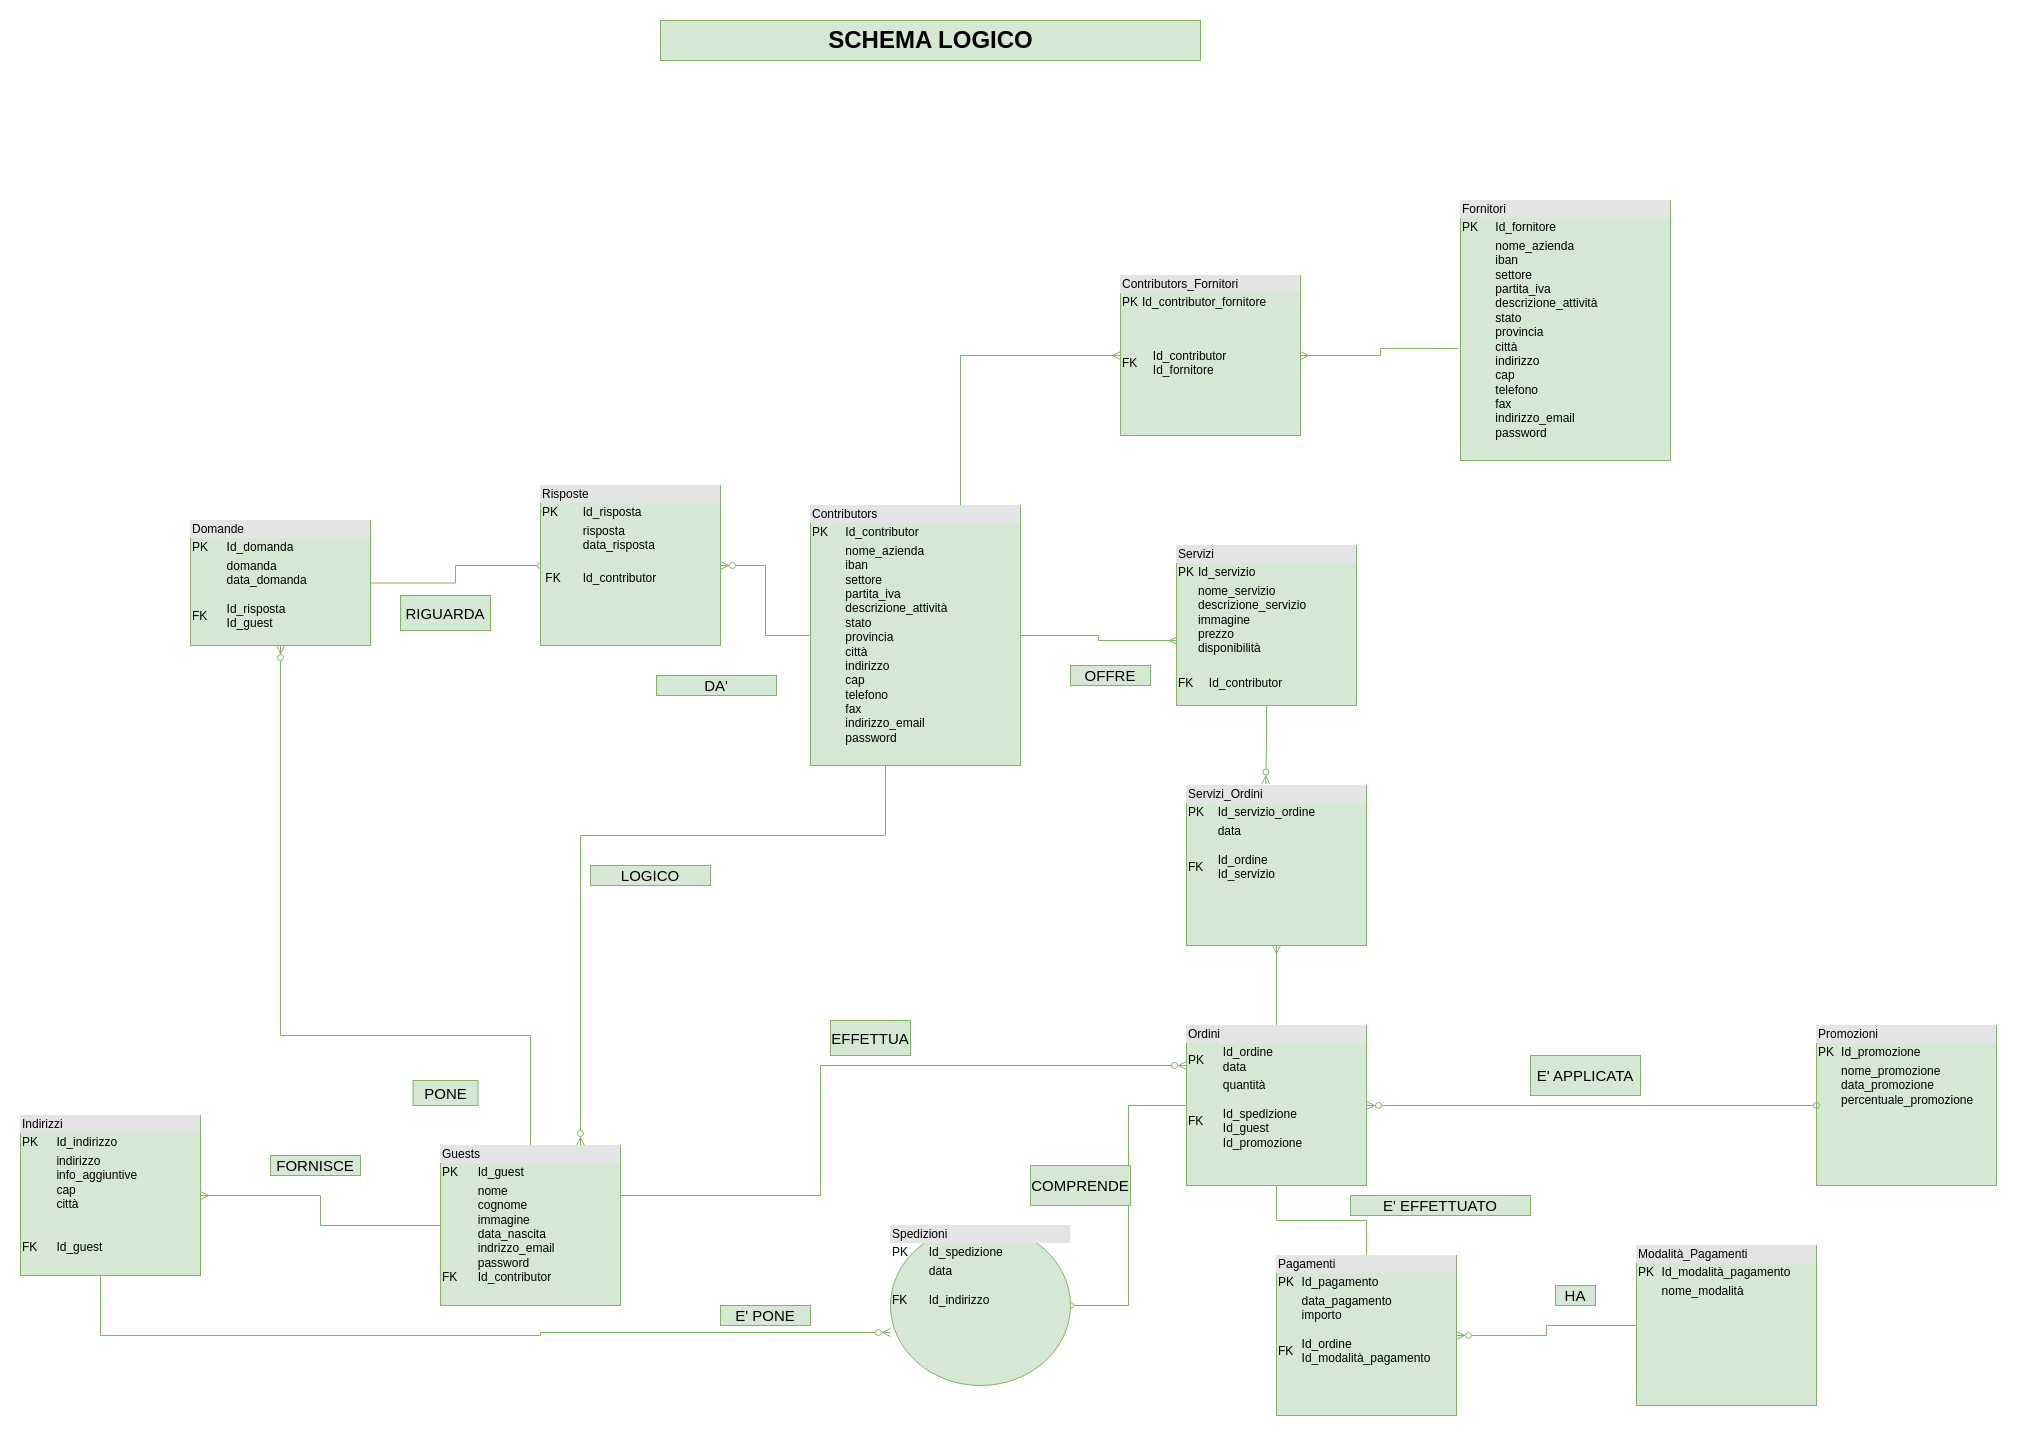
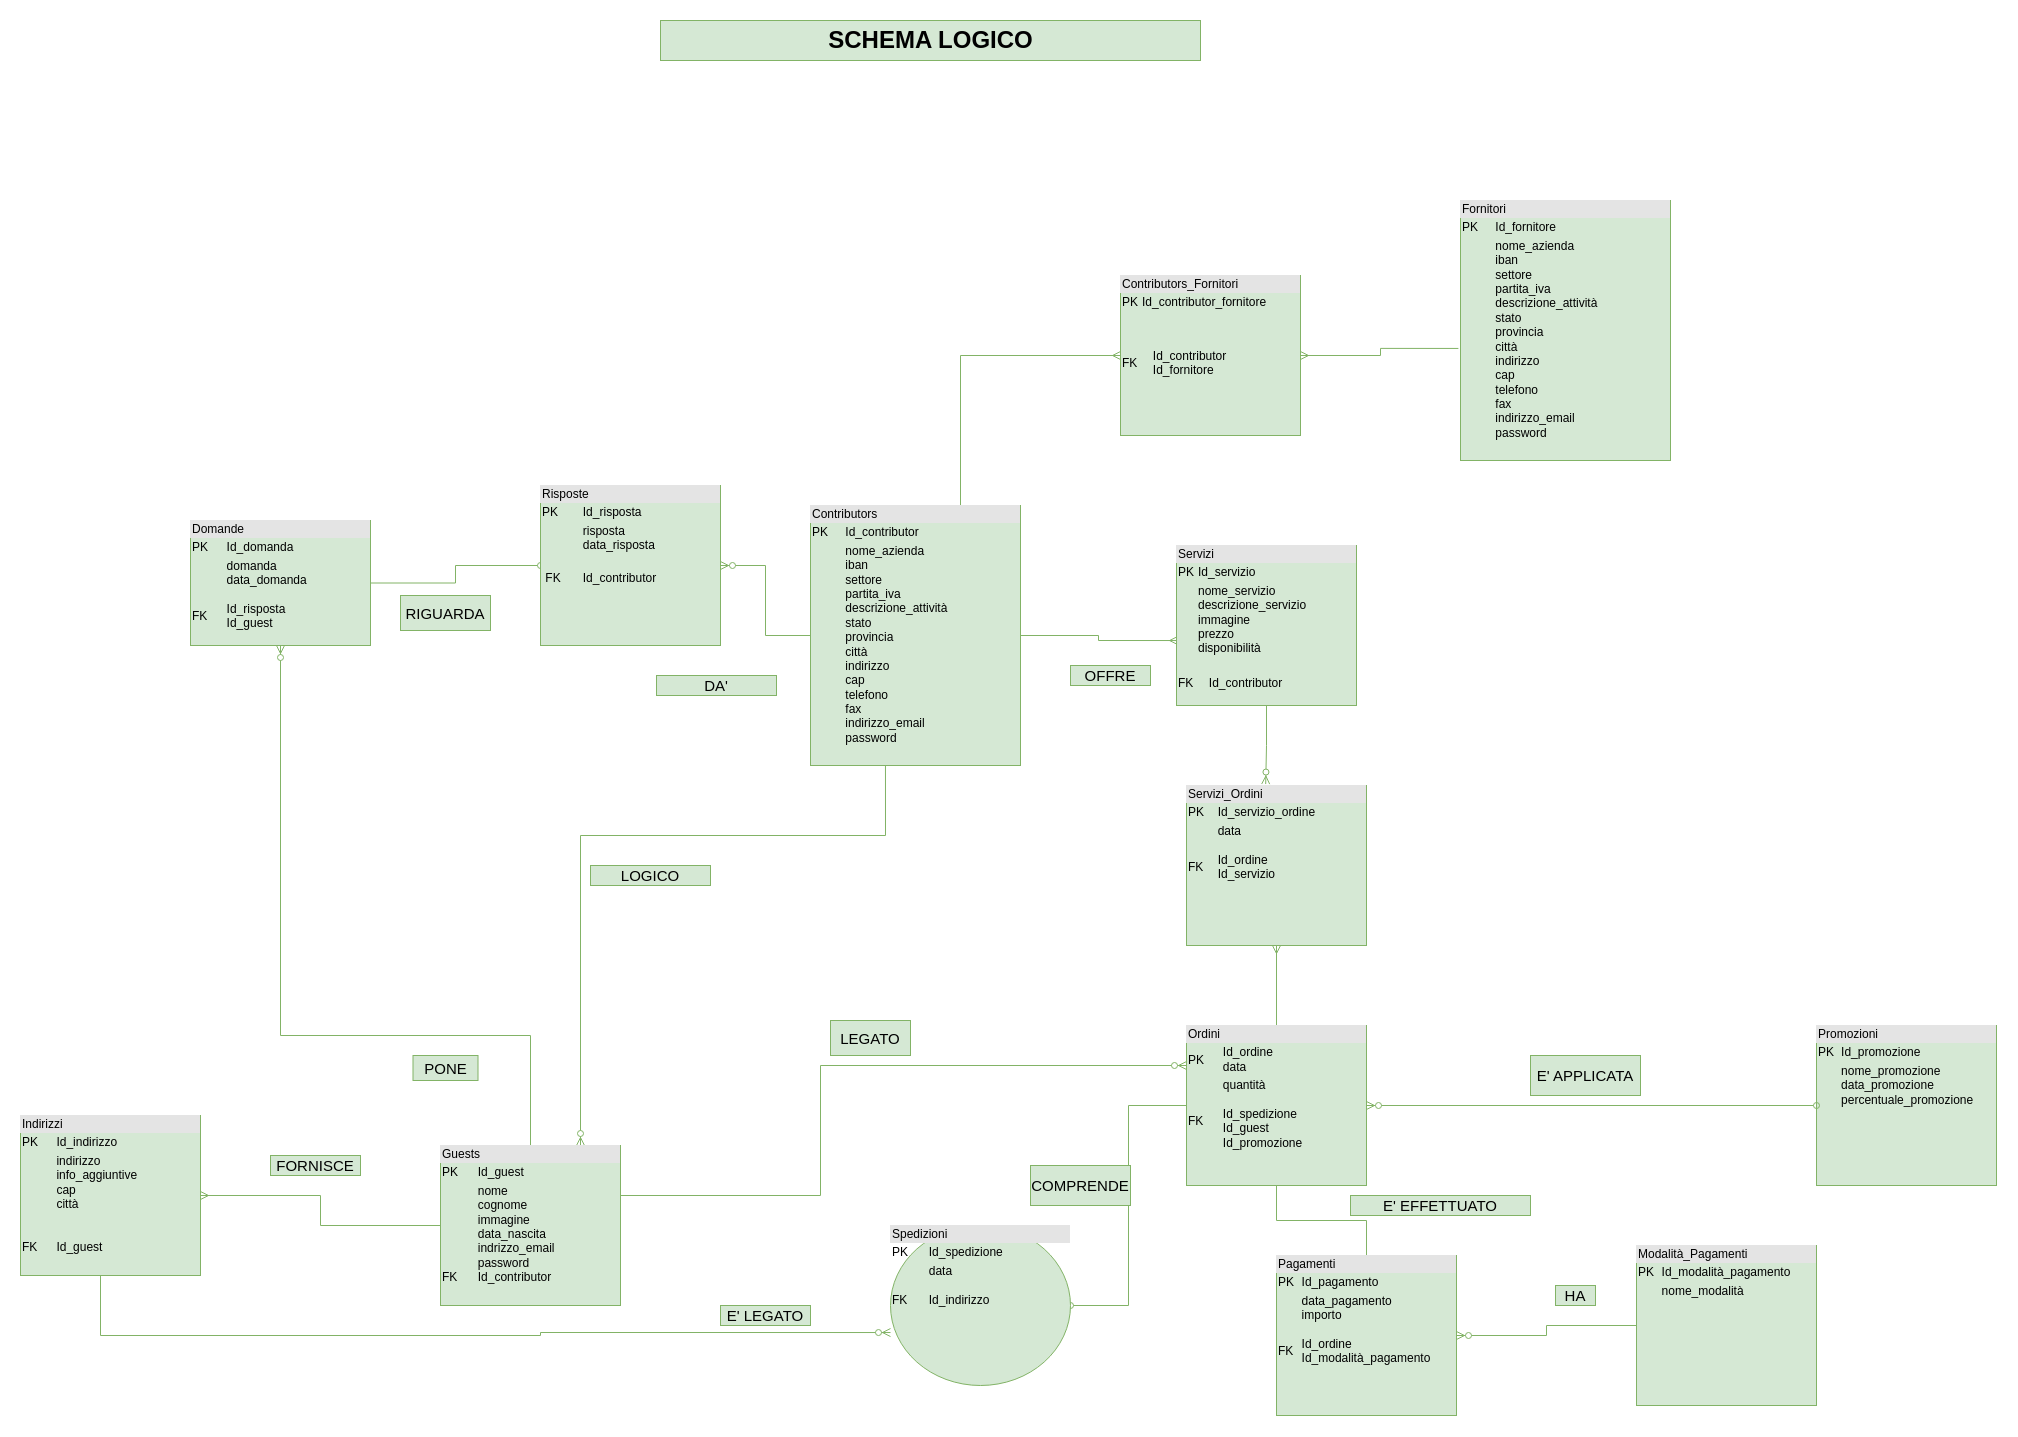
node "EFFETTUA": label "EFFETTUA" -> "LEGATO"
node "PONE": moved (446, 1093) -> (446, 1068)
node "E' PONE": label "E' PONE" -> "E' LEGATO"
